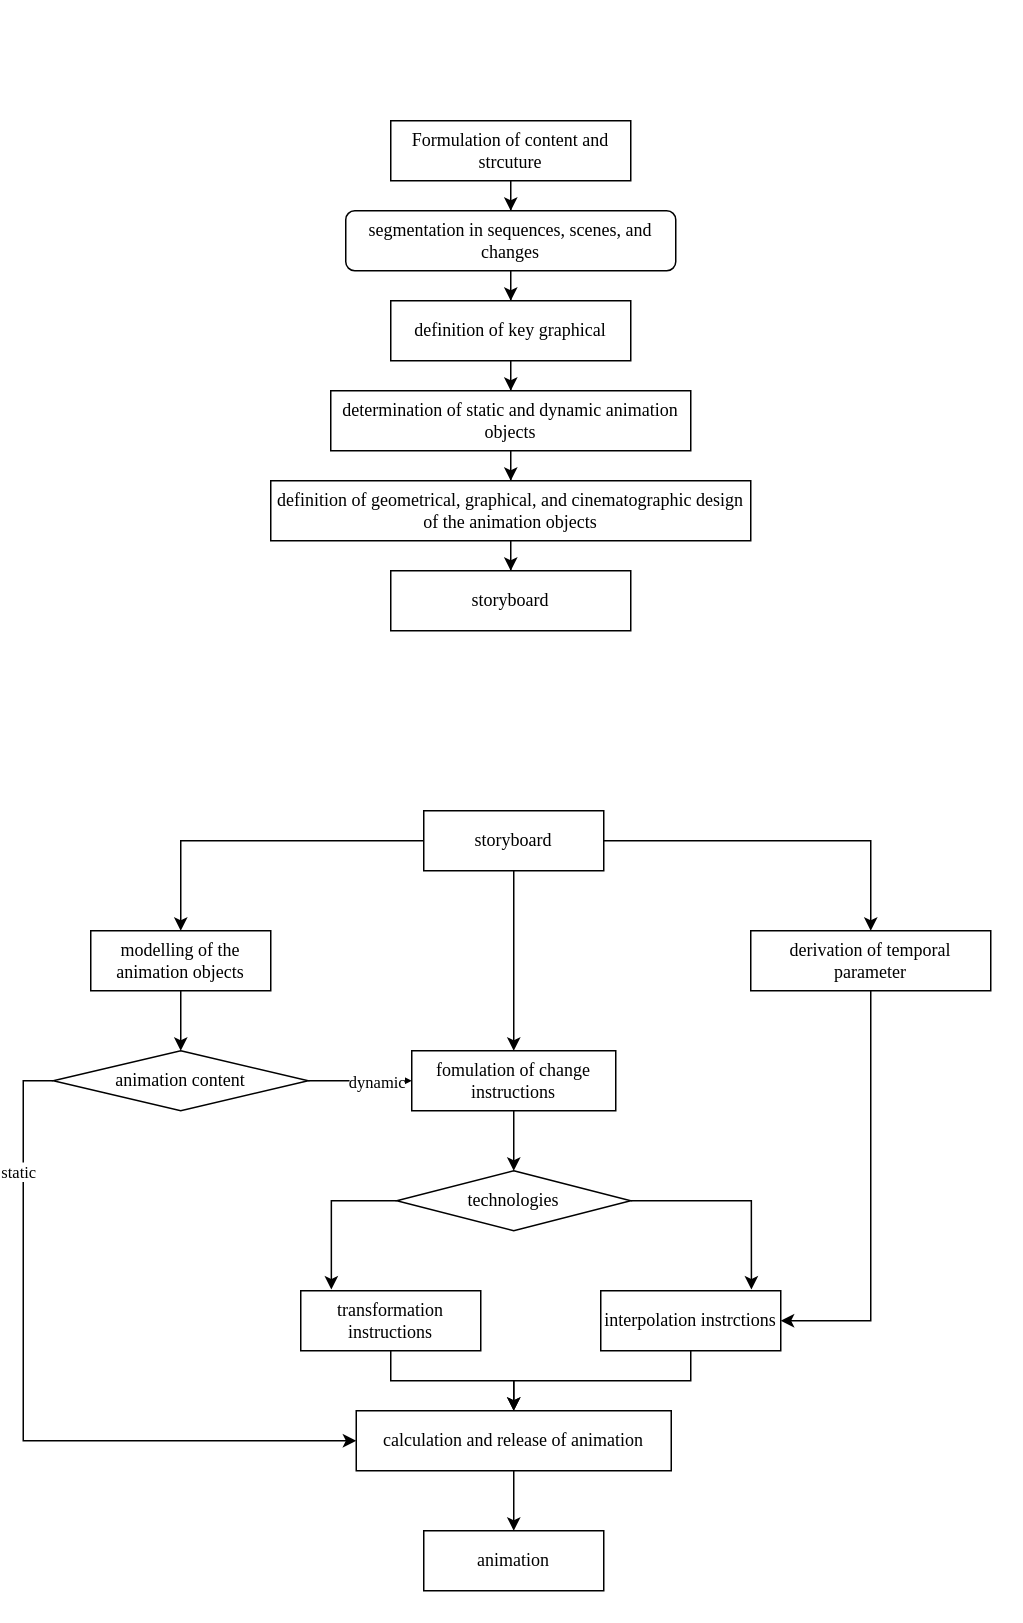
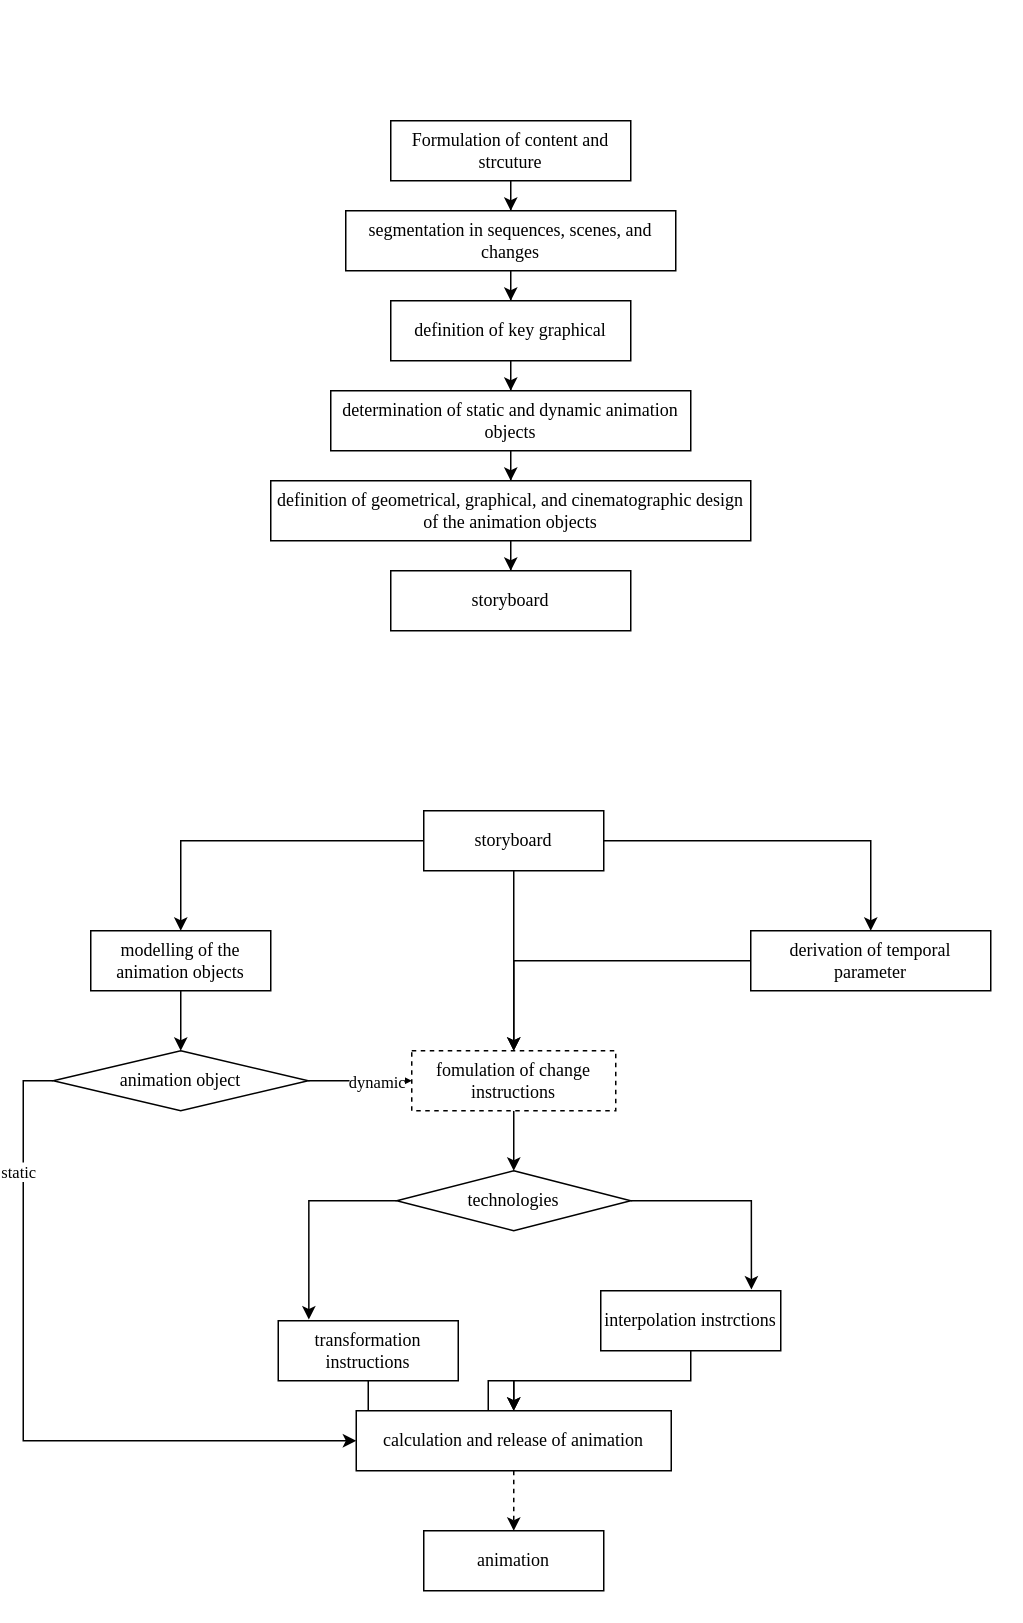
node "segmentation in sequences, scenes, and changes": shape rounded rectangle -> rectangle
node "animation content": label "animation content" -> "animation object"
node "fomulation of change instructions": style solid -> dashed
edge "derivation of temporal parameter" -> "interpolation instrctions": now "derivation of temporal parameter" -> "fomulation of change instructions"
node "transformation instructions": moved (391, 1321) -> (368, 1351)
edge "calculation and release of animation" -> "animation": style solid -> dashed
